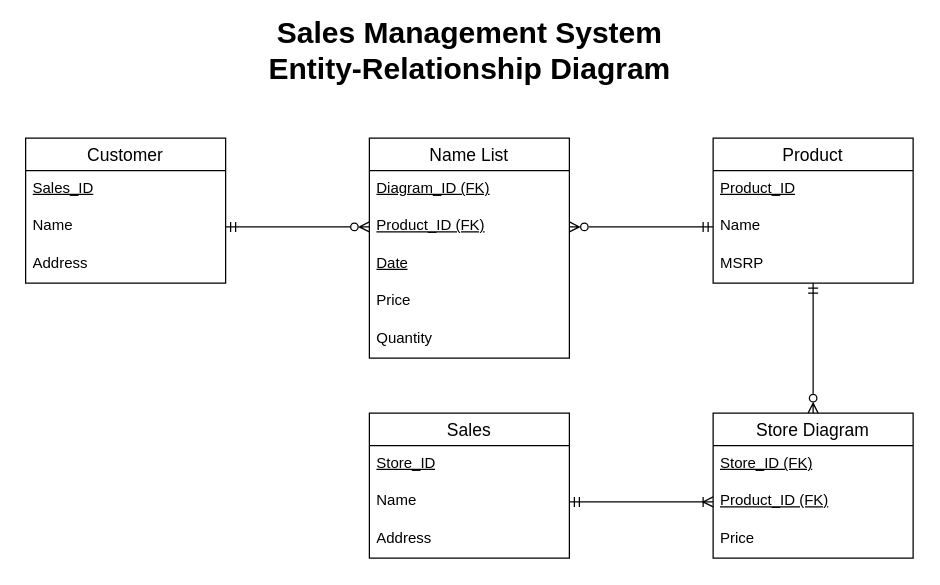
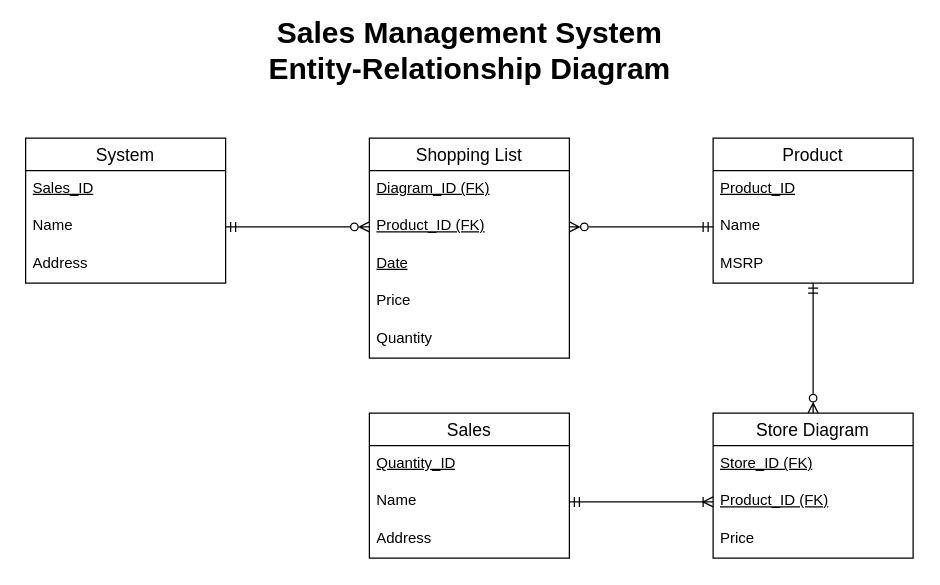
node "Customer": label "Customer" -> "System"
node "Name List": label "Name List" -> "Shopping List"
node "Store_ID": label "Store_ID" -> "Quantity_ID"
